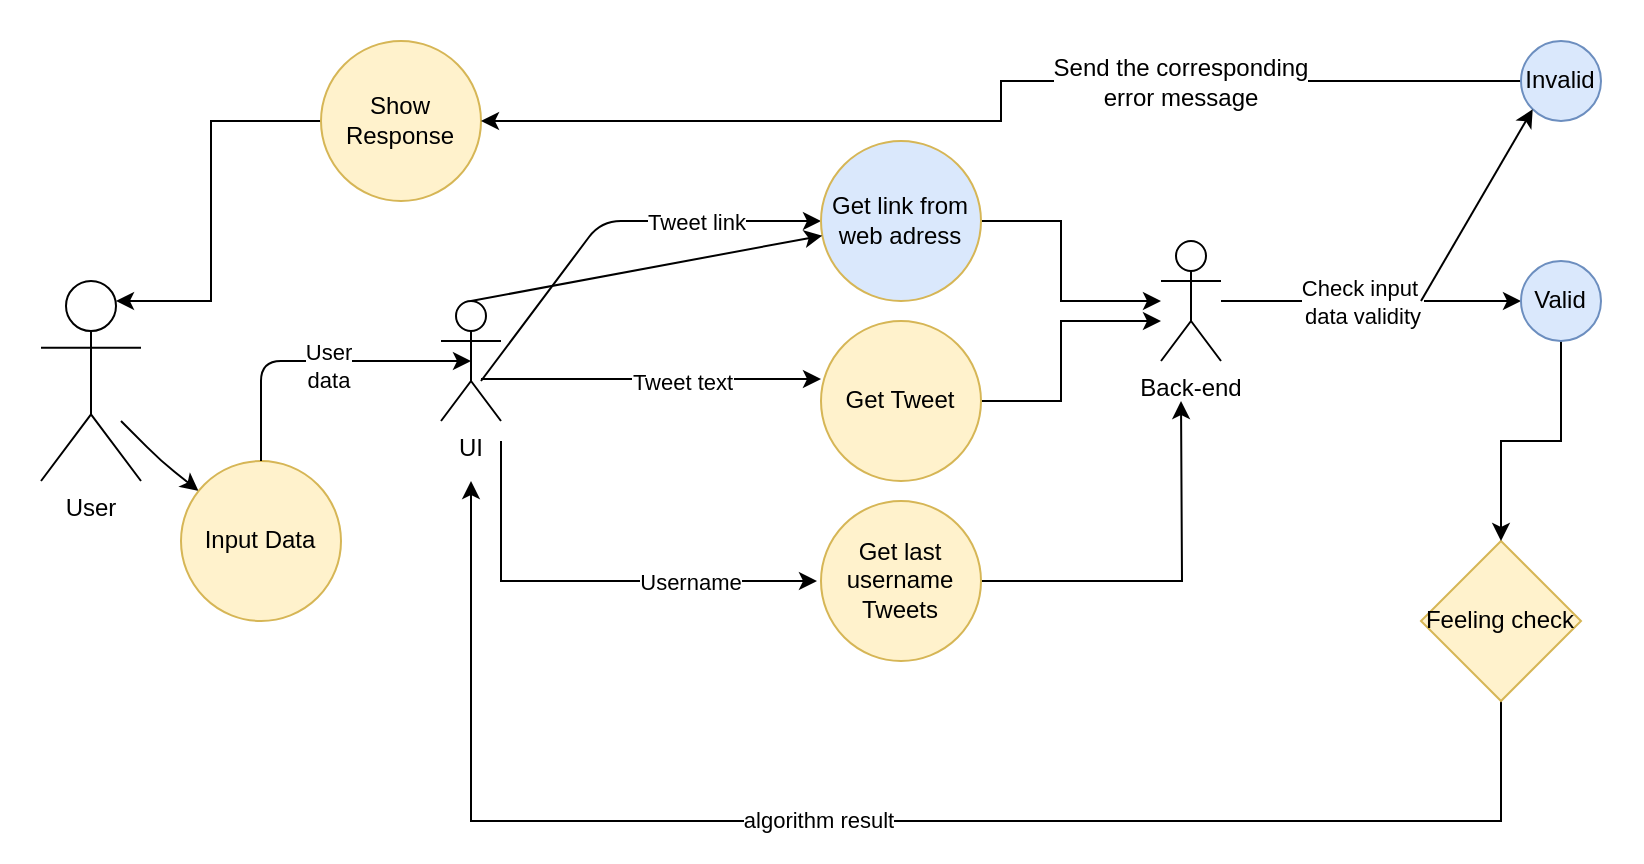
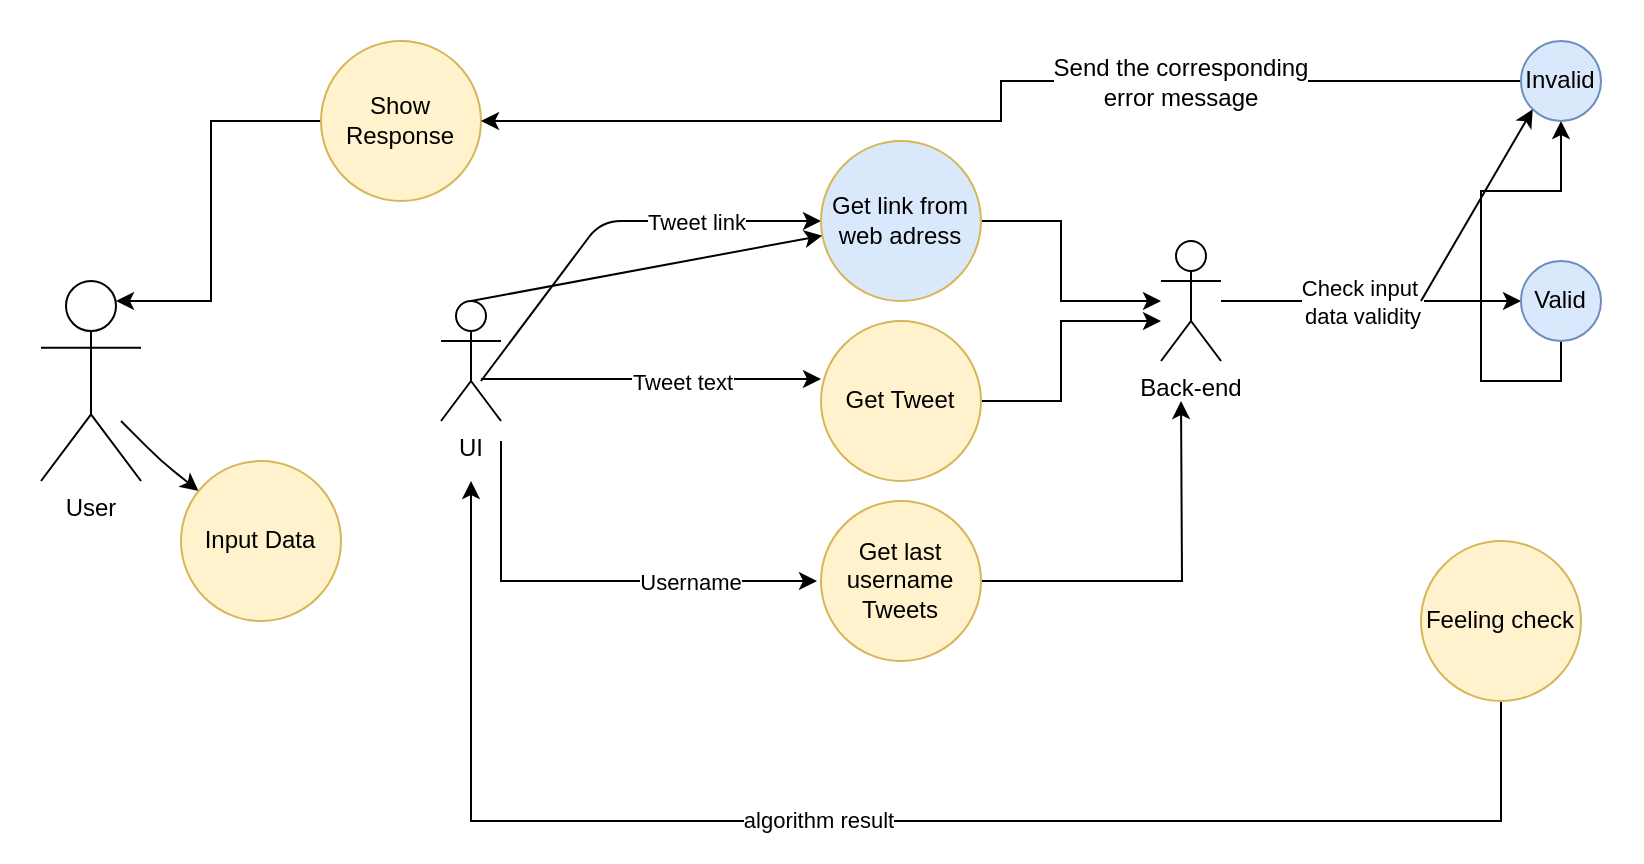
edge "Input Data" -> "UI": removed, label "User data"
edge "Valid" -> "Feeling check": now "Valid" -> "Invalid"
node "Feeling check": shape diamond -> ellipse
